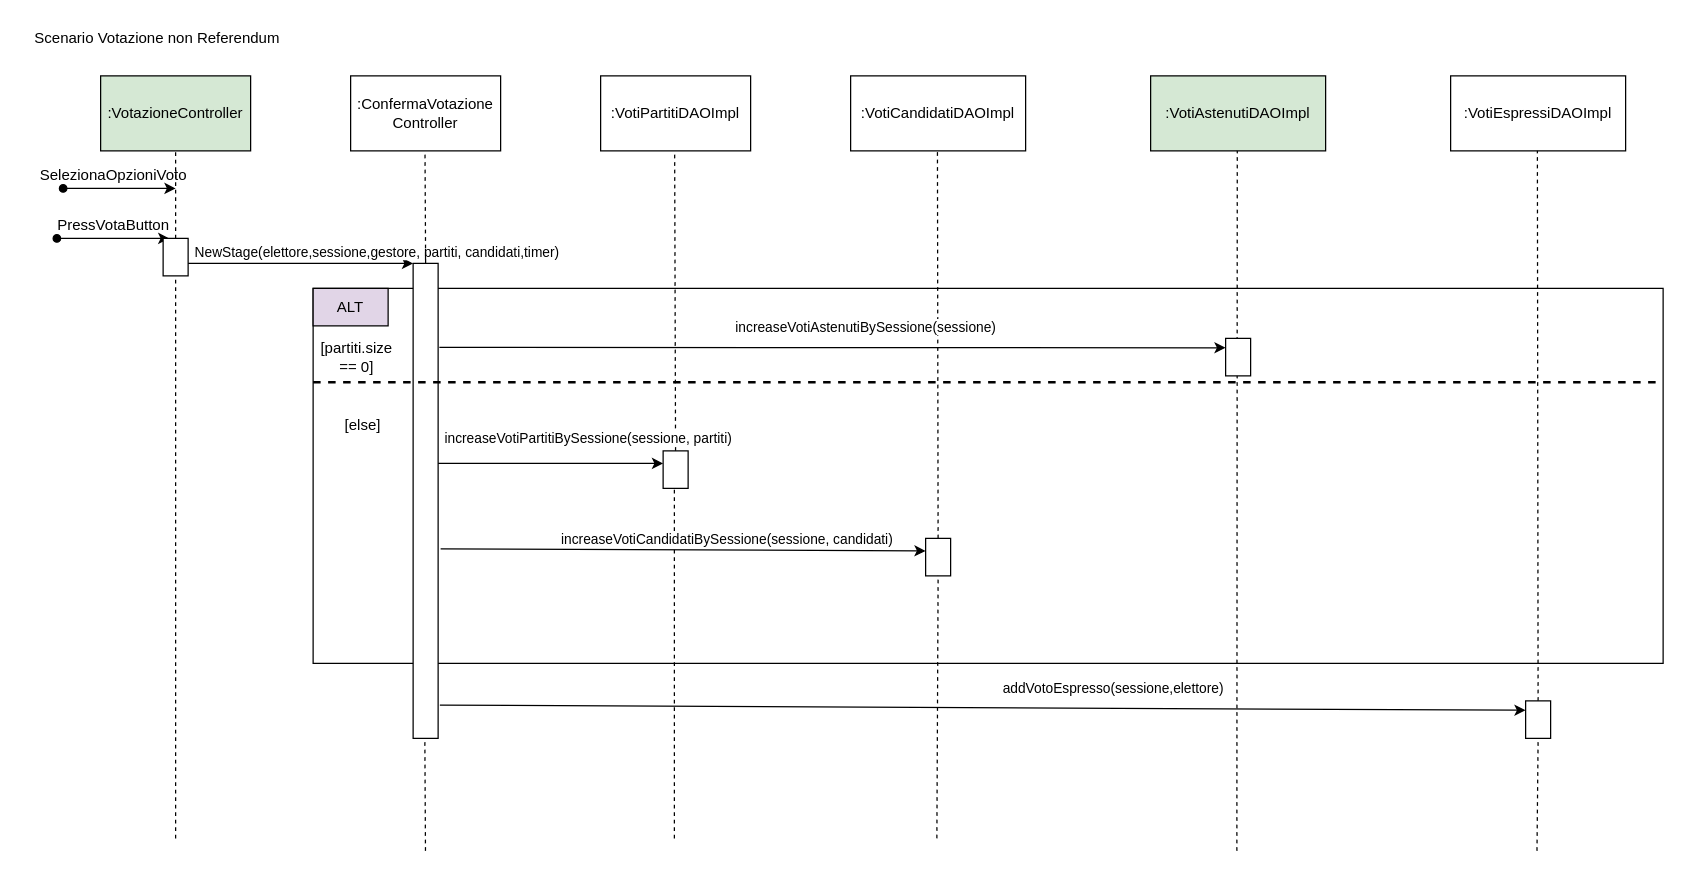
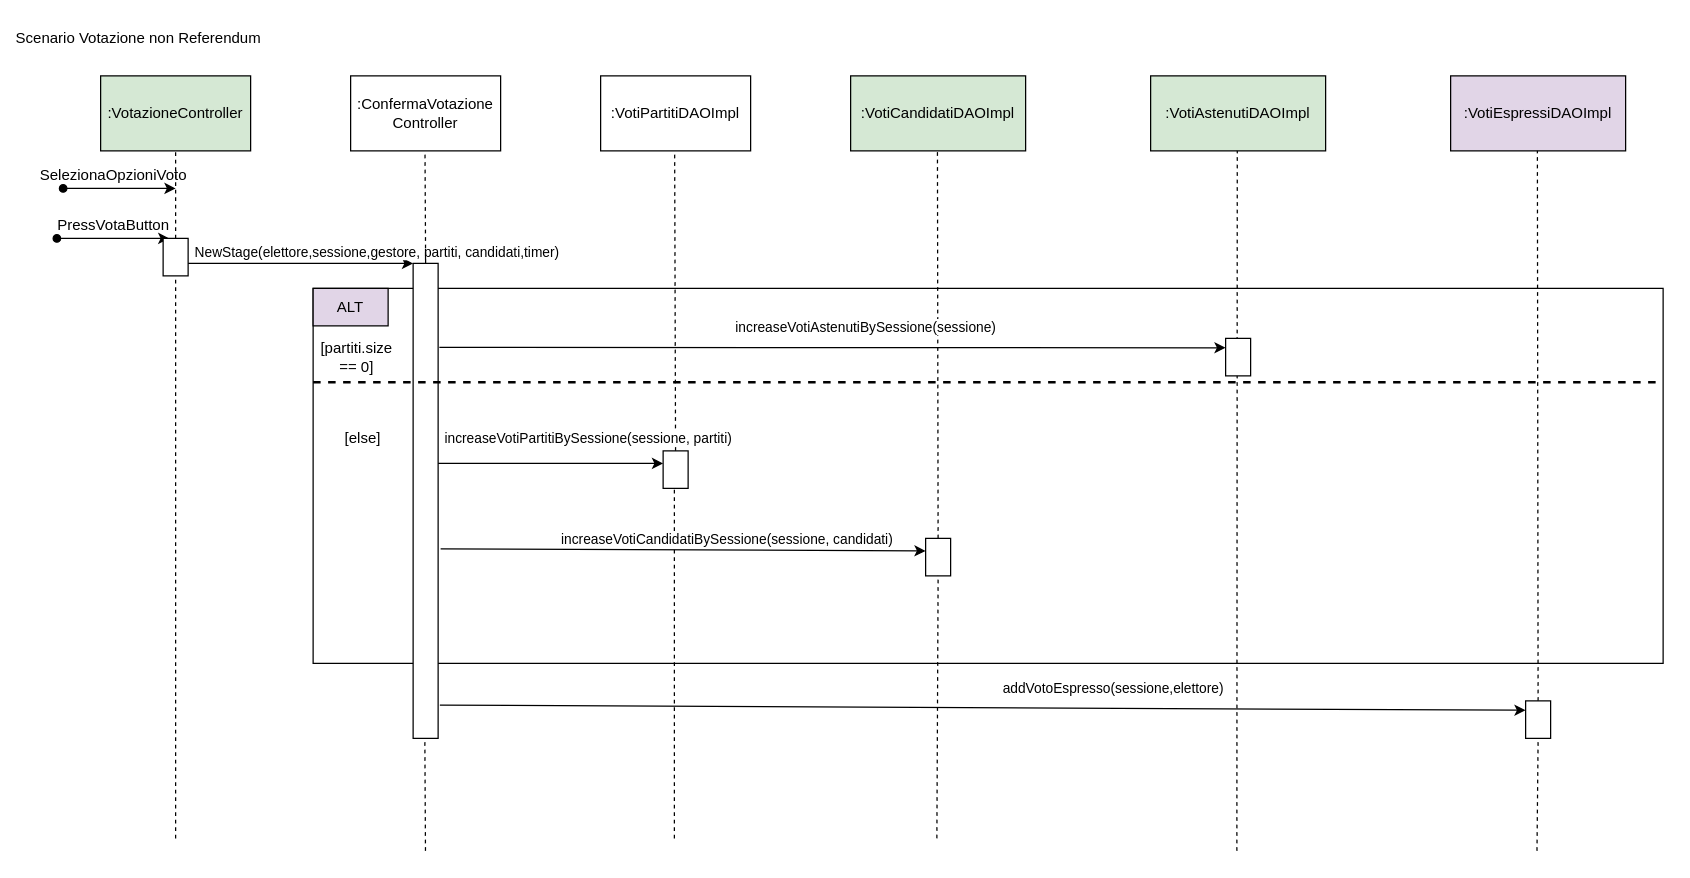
node "Scenario Votazione non Referendum": moved (157, 38) -> (138, 38)
node ":VotiCandidatiDAOImpl": fillcolor #ffffff -> #d5e8d4
node ":VotiEspressiDAOImpl": fillcolor #ffffff -> #e1d5e7
node "[else]": moved (363, 426) -> (363, 438)
